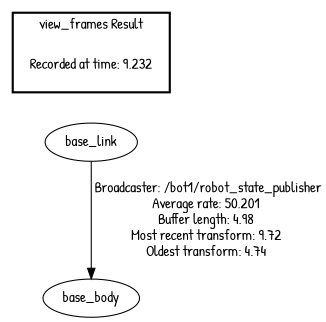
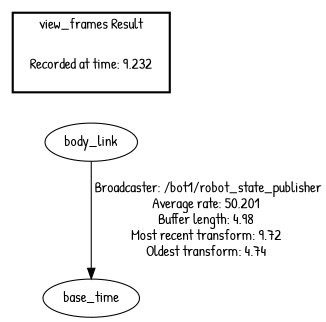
node "base_link": label "base_link" -> "body_link"
node "base_body": label "base_body" -> "base_time"
